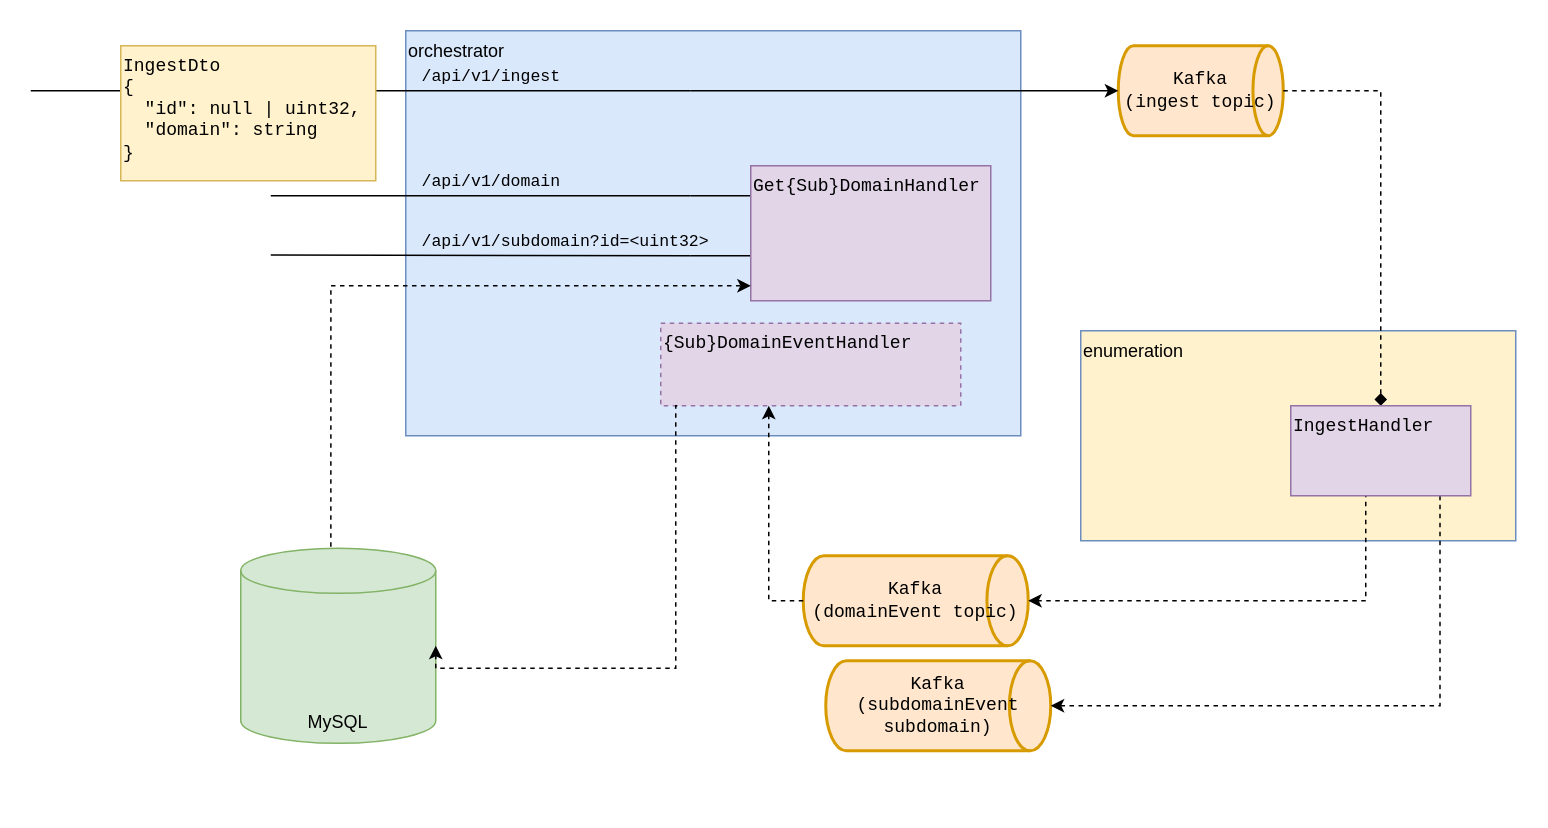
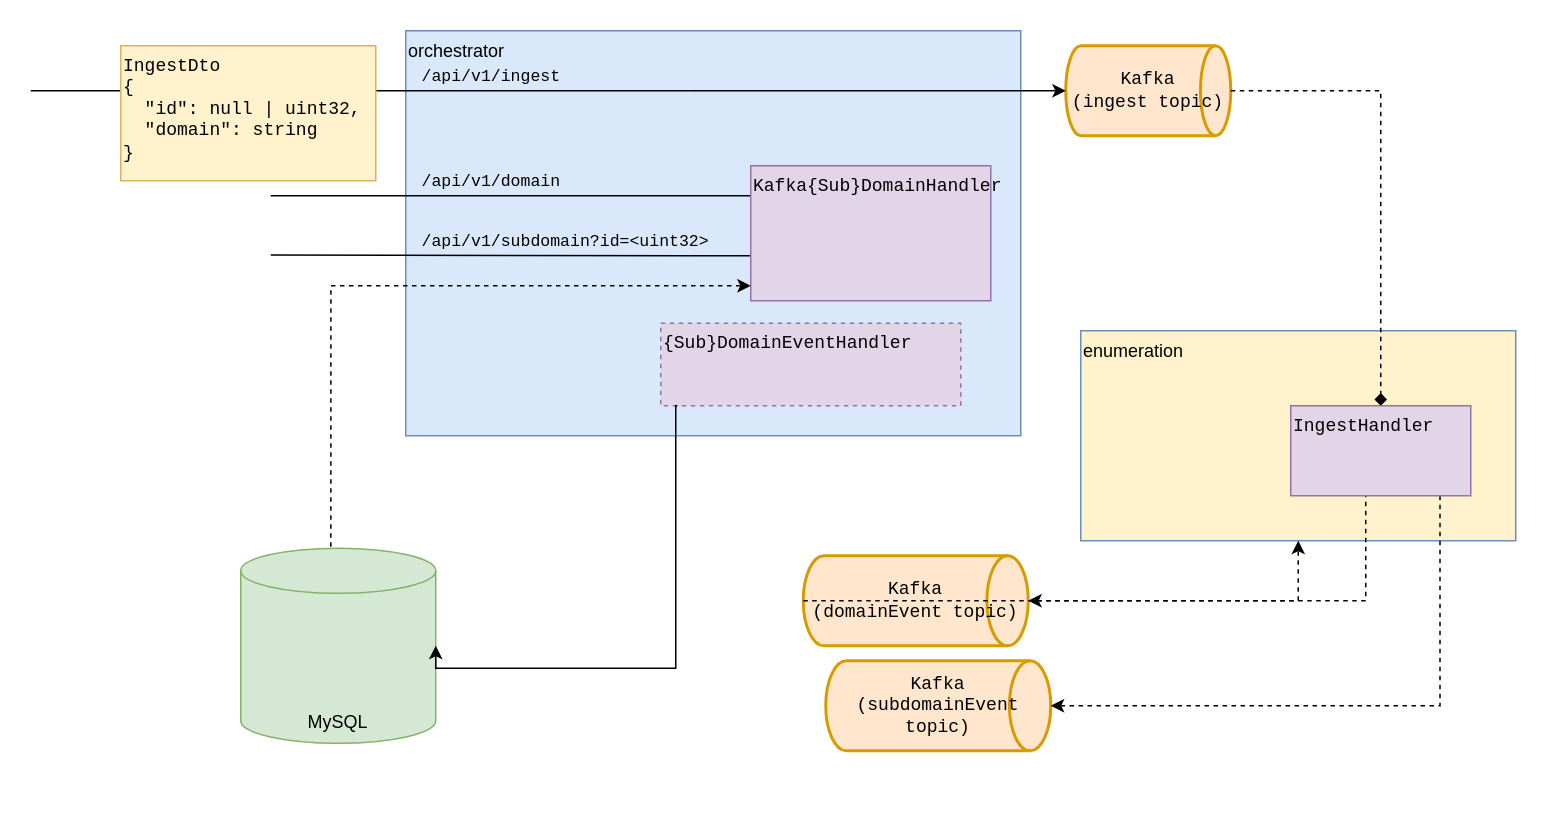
node "Kafka (ingest topic)": moved (1201, 91) -> (1148, 91)
node "Get{Sub}DomainHandler": label "Get{Sub}DomainHandler" -> "Kafka{Sub}DomainHandler"
edge "Kafka (domainEvent topic)" -> "{Sub}DomainEventHandler": now "Kafka (domainEvent topic)" -> "enumeration"
edge "{Sub}DomainEventHandler" -> "MySQL": style dashed -> solid
node "Kafka (subdomainEvent subdomain)": label "Kafka (subdomainEvent subdomain)" -> "Kafka (subdomainEvent topic)"
